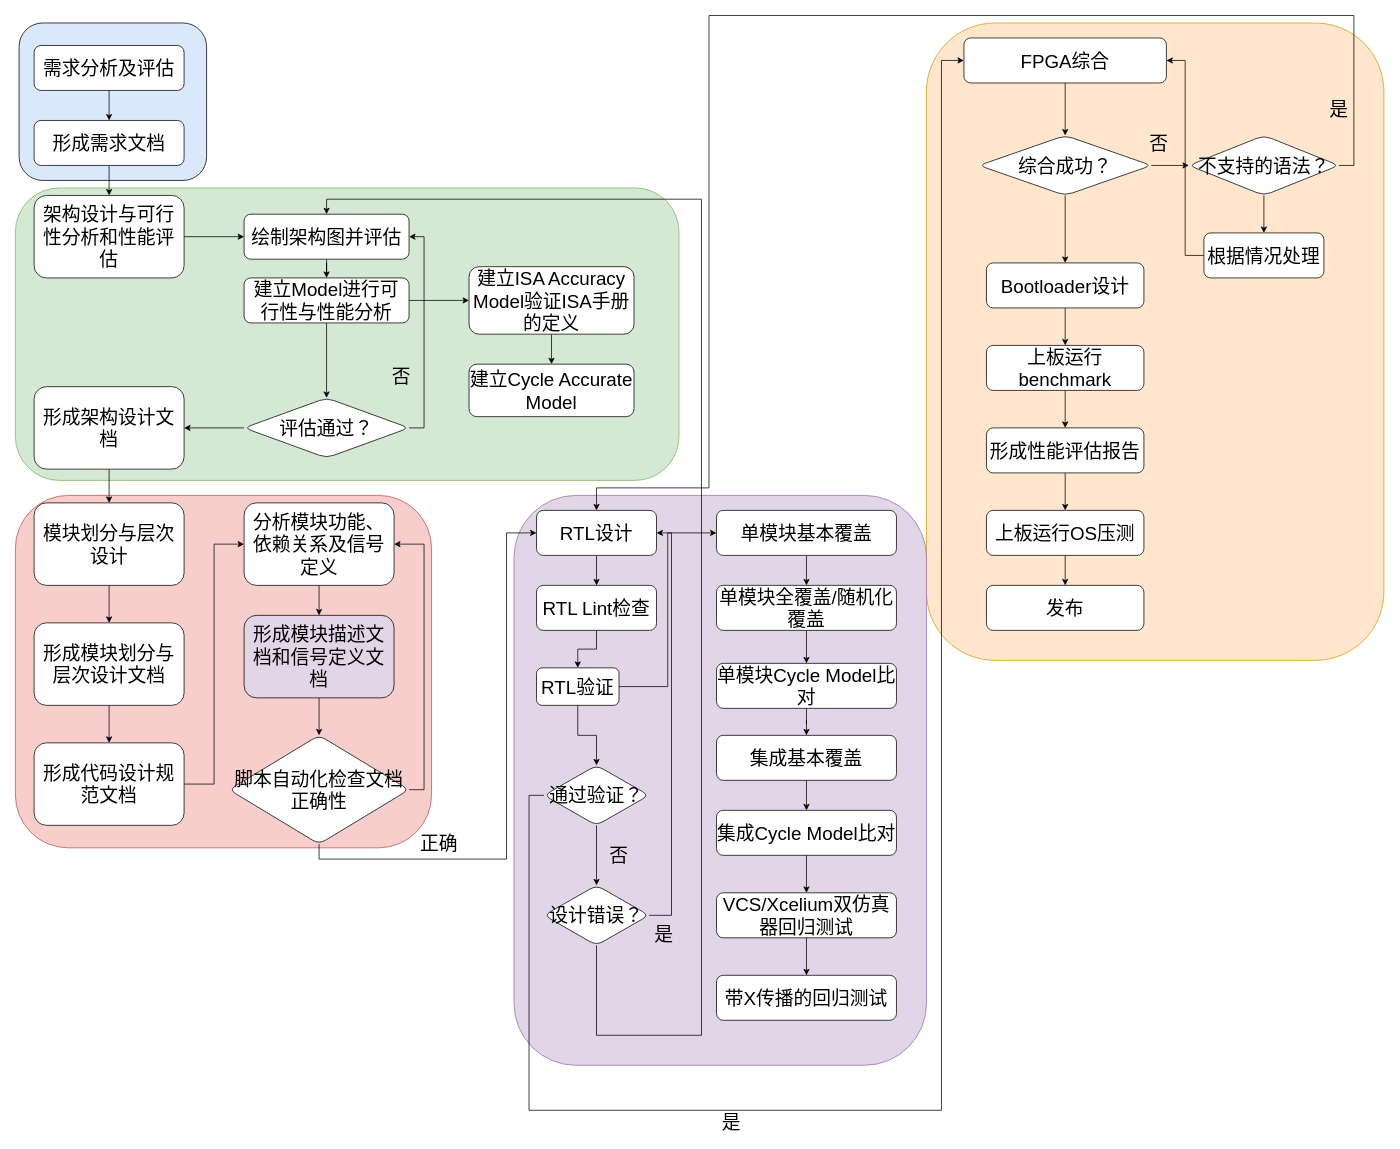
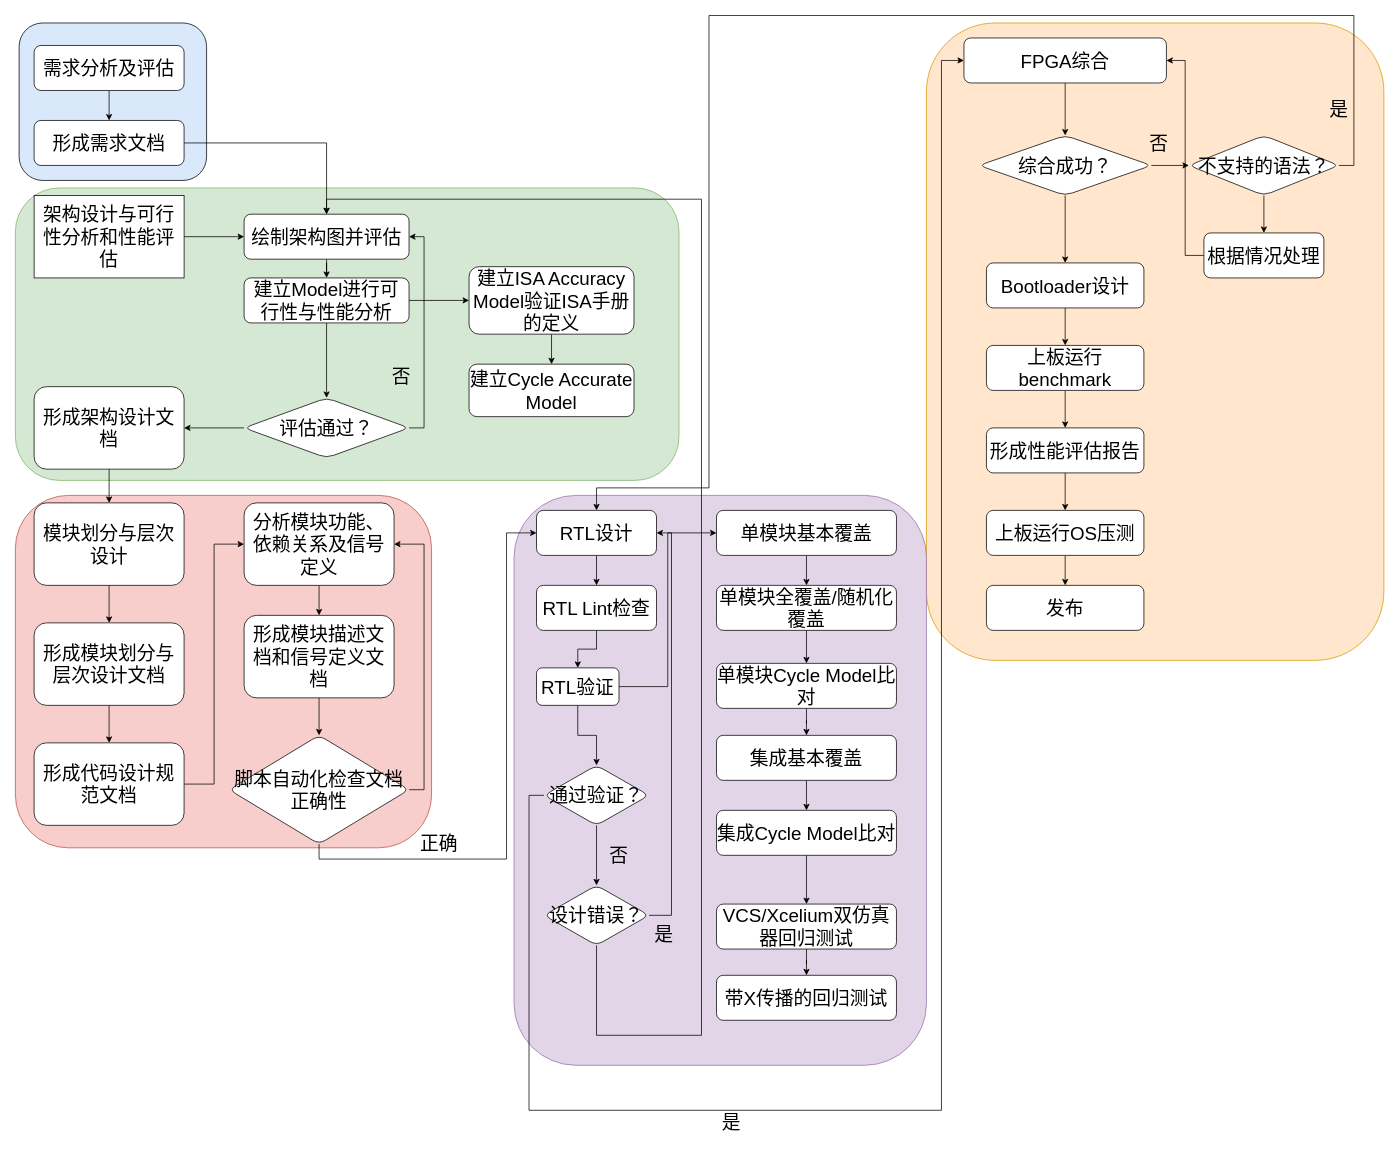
edge "形成需求文档" -> "架构设计与可行性分析和性能评估": now "形成需求文档" -> "绘制架构图并评估"
node "架构设计与可行性分析和性能评估": shape rounded rectangle -> rectangle
node "形成模块描述文档和信号定义文档": fillcolor #e1d5e7 -> #ffffff
node "VCS/Xcelium双仿真器回归测试": moved (807, 915) -> (807, 927)
